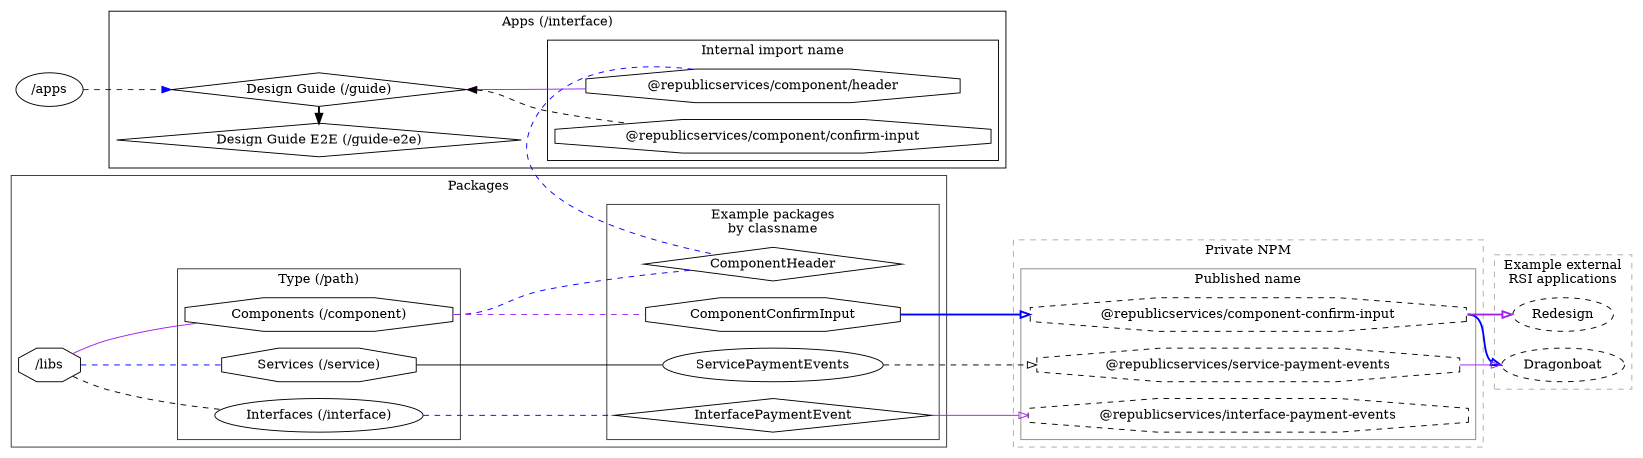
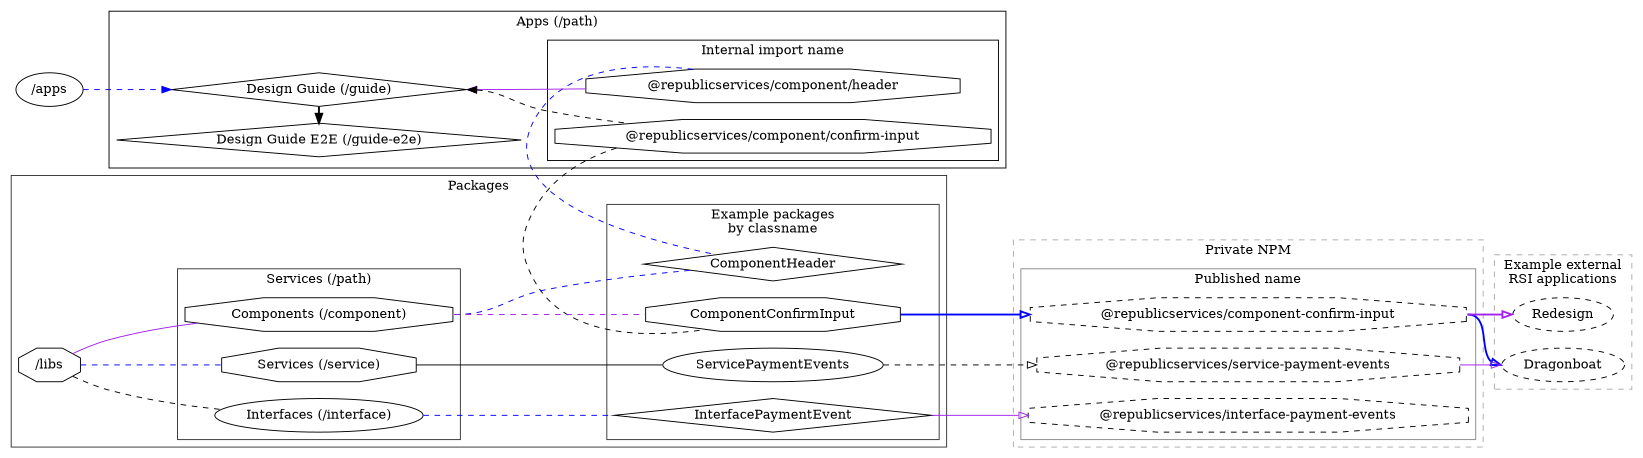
cluster "Apps (/interface)": label "Apps (/interface)" -> "Apps (/path)"
cluster "Type (/path)": label "Type (/path)" -> "Services (/path)"
edge "@republicservices/component/confirm-input" -- "ComponentConfirmInput": added
